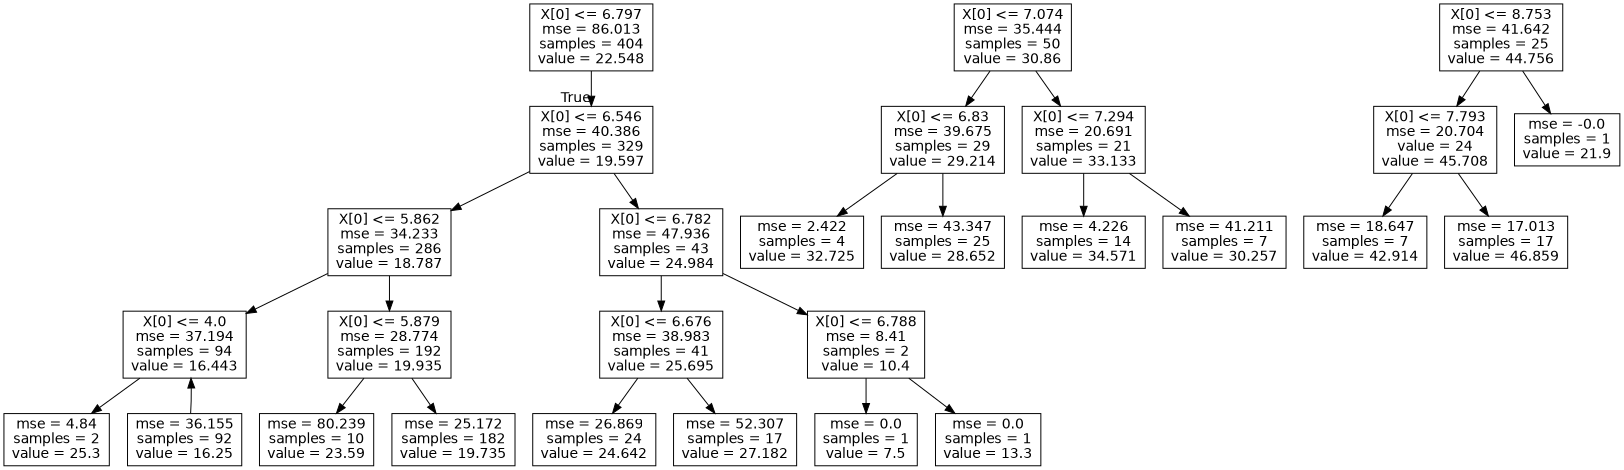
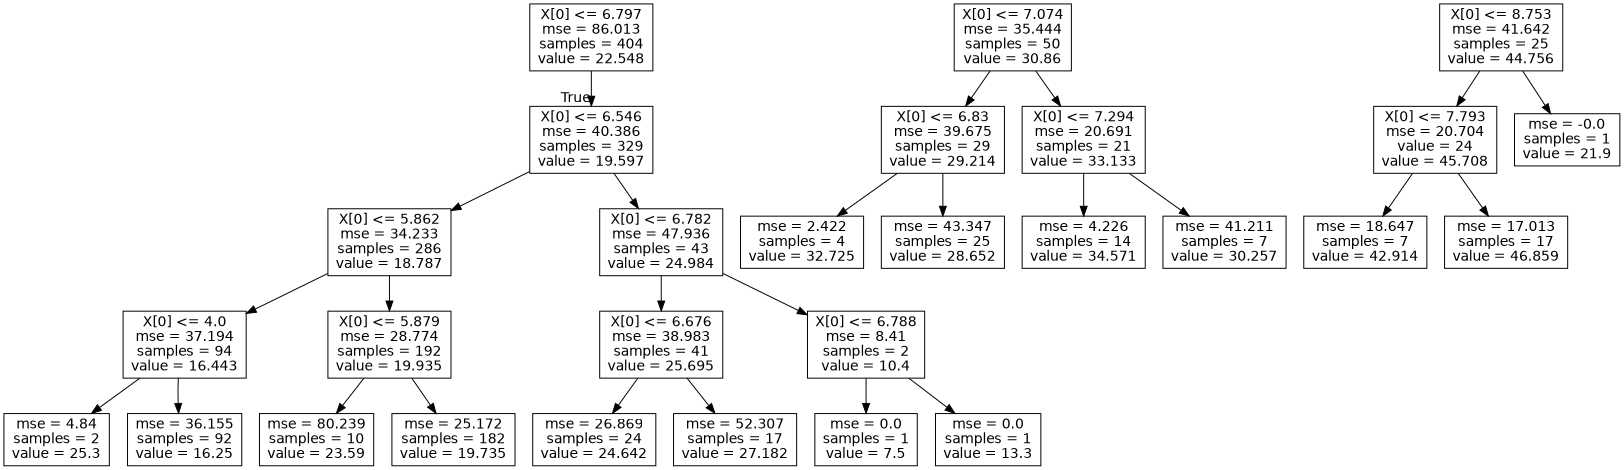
edge "mse = 36.155 samples = 92 value = 16.25" -> "X[0] <= 4.0 mse = 37.194 samples = 94 value = 16.443": reversed
